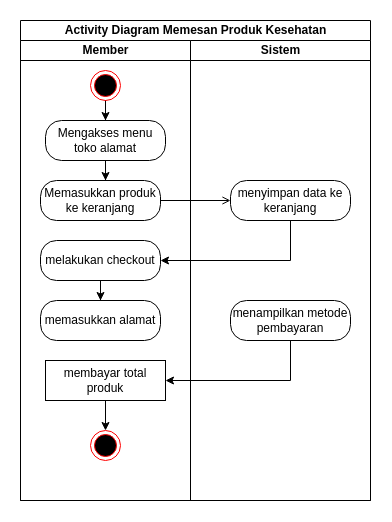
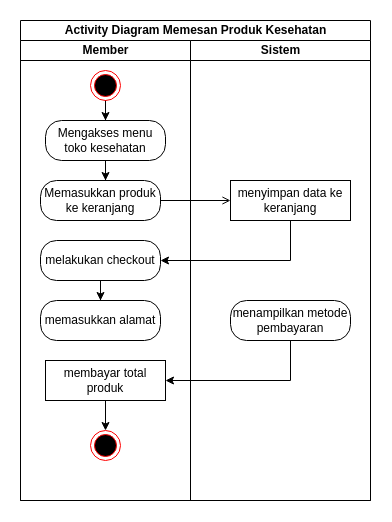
node "Mengakses menu toko alamat": label "Mengakses menu toko alamat" -> "Mengakses menu toko kesehatan"
node "menyimpan data ke keranjang": shape rounded rectangle -> rectangle
